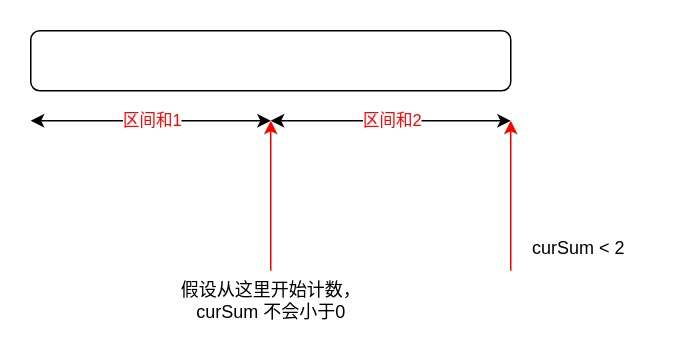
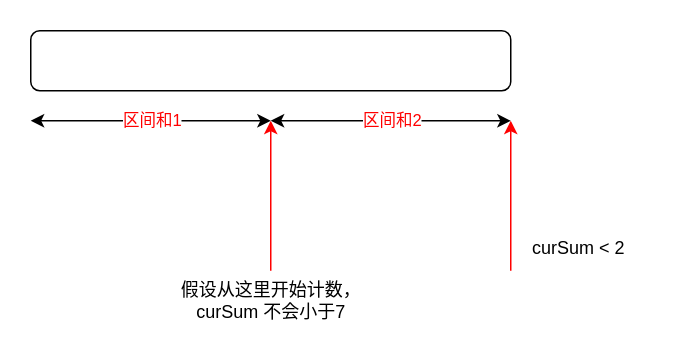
node "假设从这里开始计数， curSum 不会小于0": label "假设从这里开始计数， curSum 不会小于0" -> "假设从这里开始计数， curSum 不会小于7"
